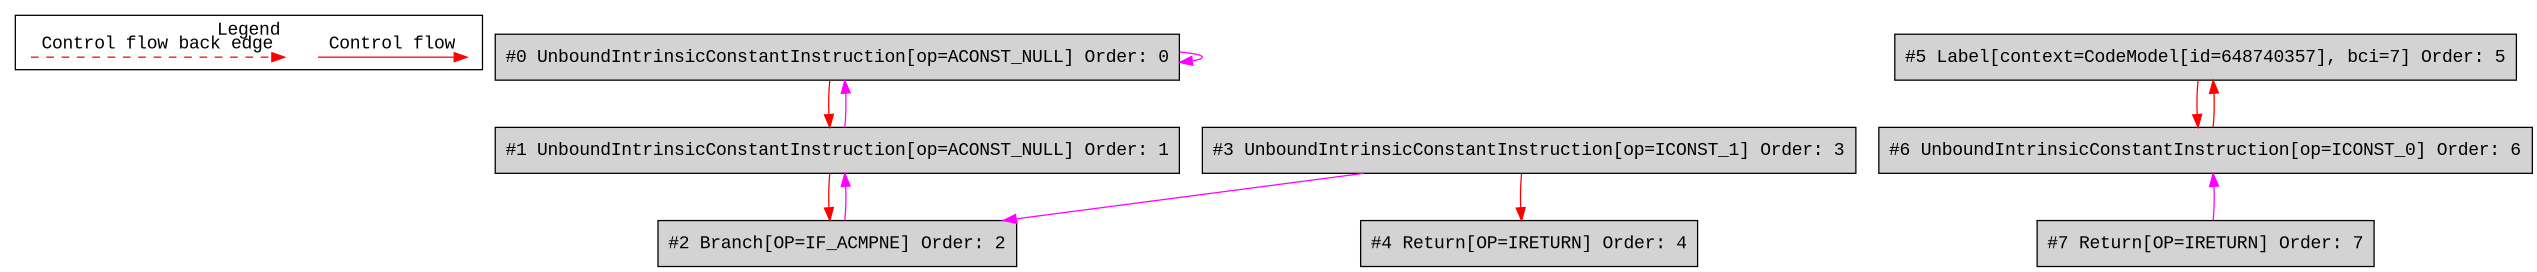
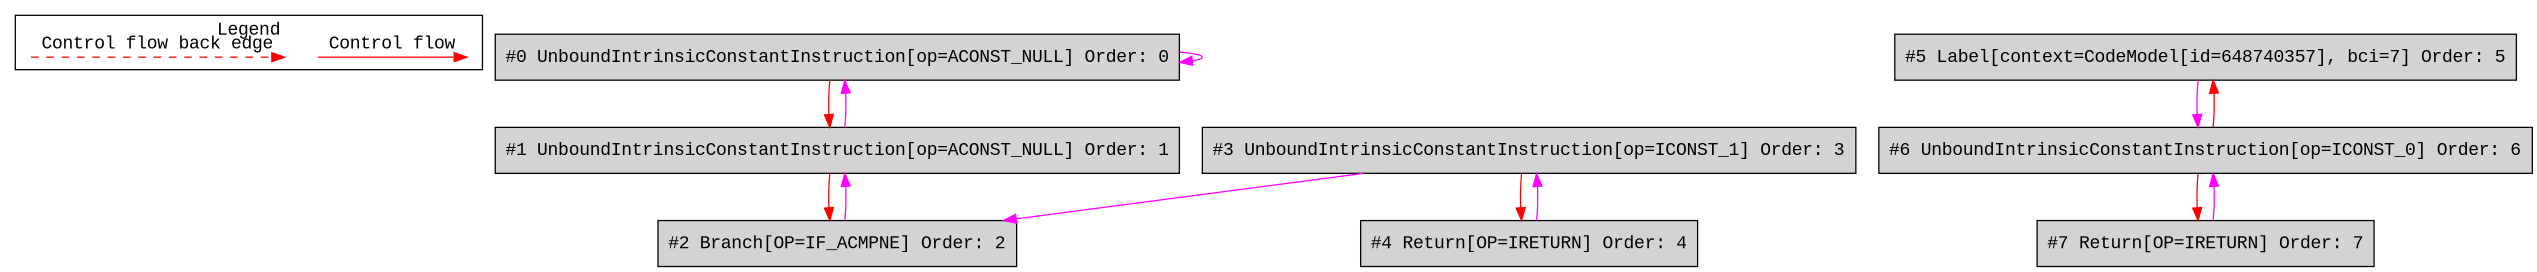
edge "#5 Label[context=CodeModel[id=648740357], bci=7] Order: 5" -> "#6 UnboundIntrinsicConstantInstruction[op=ICONST_0] Order: 6": color red -> fuchsia
edge "#6 UnboundIntrinsicConstantInstruction[op=ICONST_0] Order: 6" -> "#7 Return[OP=IRETURN] Order: 7": added
edge "#4 Return[OP=IRETURN] Order: 4" -> "#3 UnboundIntrinsicConstantInstruction[op=ICONST_1] Order: 3": added
